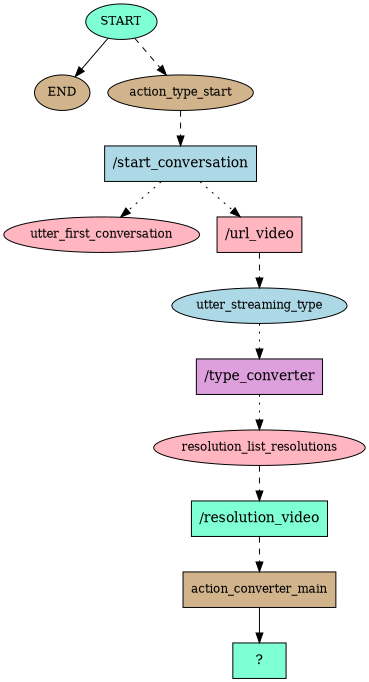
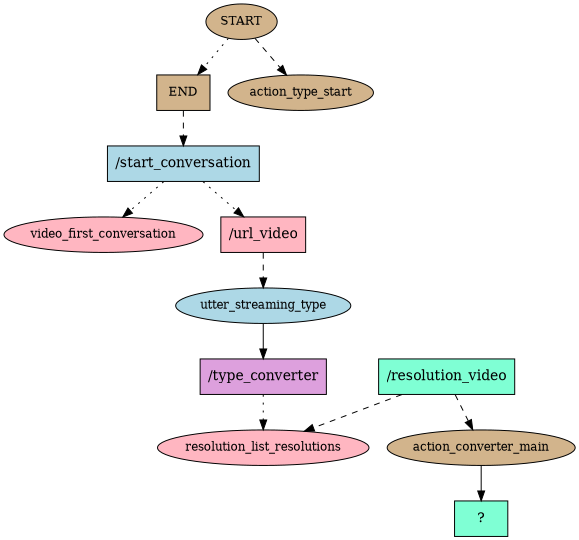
node "START": fillcolor aquamarine -> tan
edge "START" -> "END": style solid -> dotted
node "END": shape ellipse -> box
edge "action_type_start" -> "/start_conversation": now "END" -> "/start_conversation"
node "utter_first_conversation": label "utter_first_conversation" -> "video_first_conversation"
edge "utter_streaming_type" -> "/type_converter": style dotted -> solid
edge "resolution_list_resolutions" -> "/resolution_video": reversed
node "action_converter_main": shape box -> ellipse
